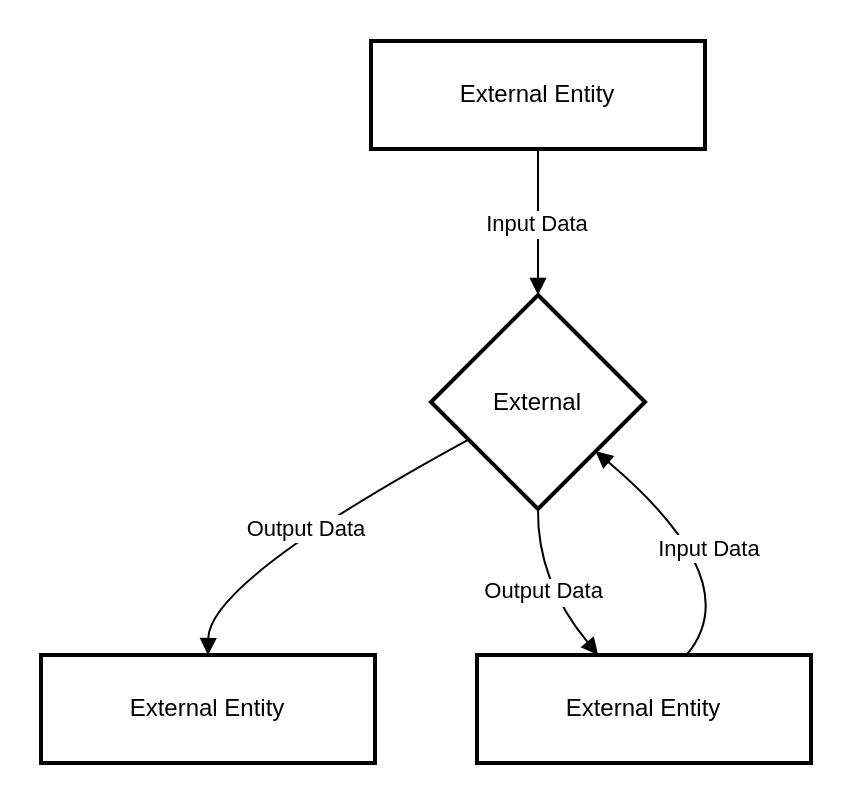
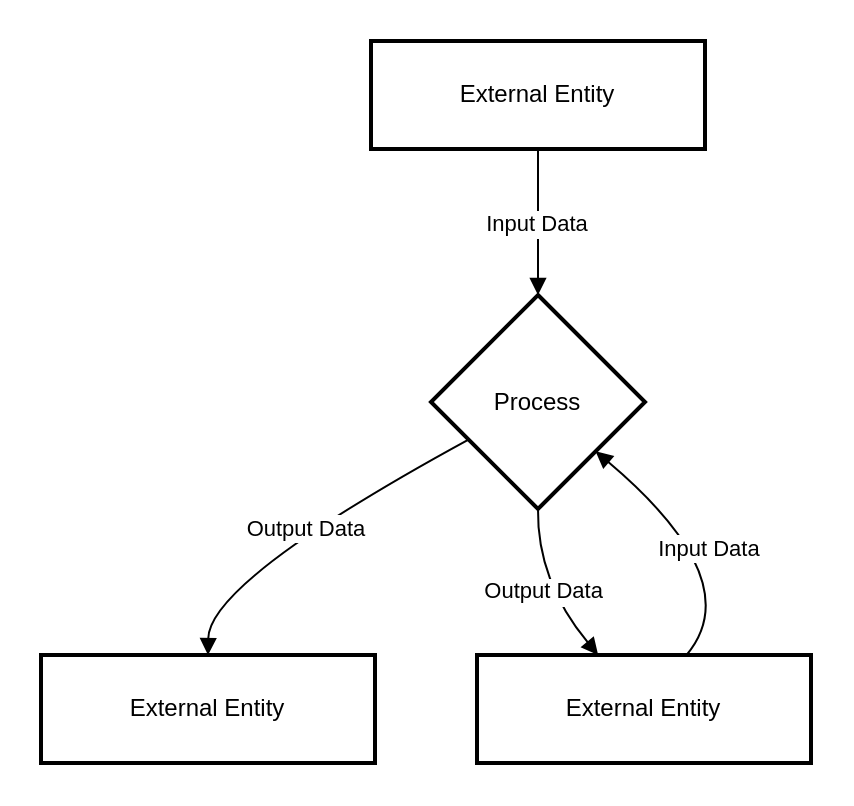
node "External": label "External" -> "Process"
